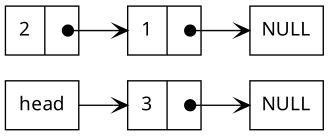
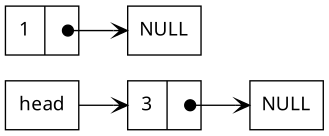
node "2": removed
